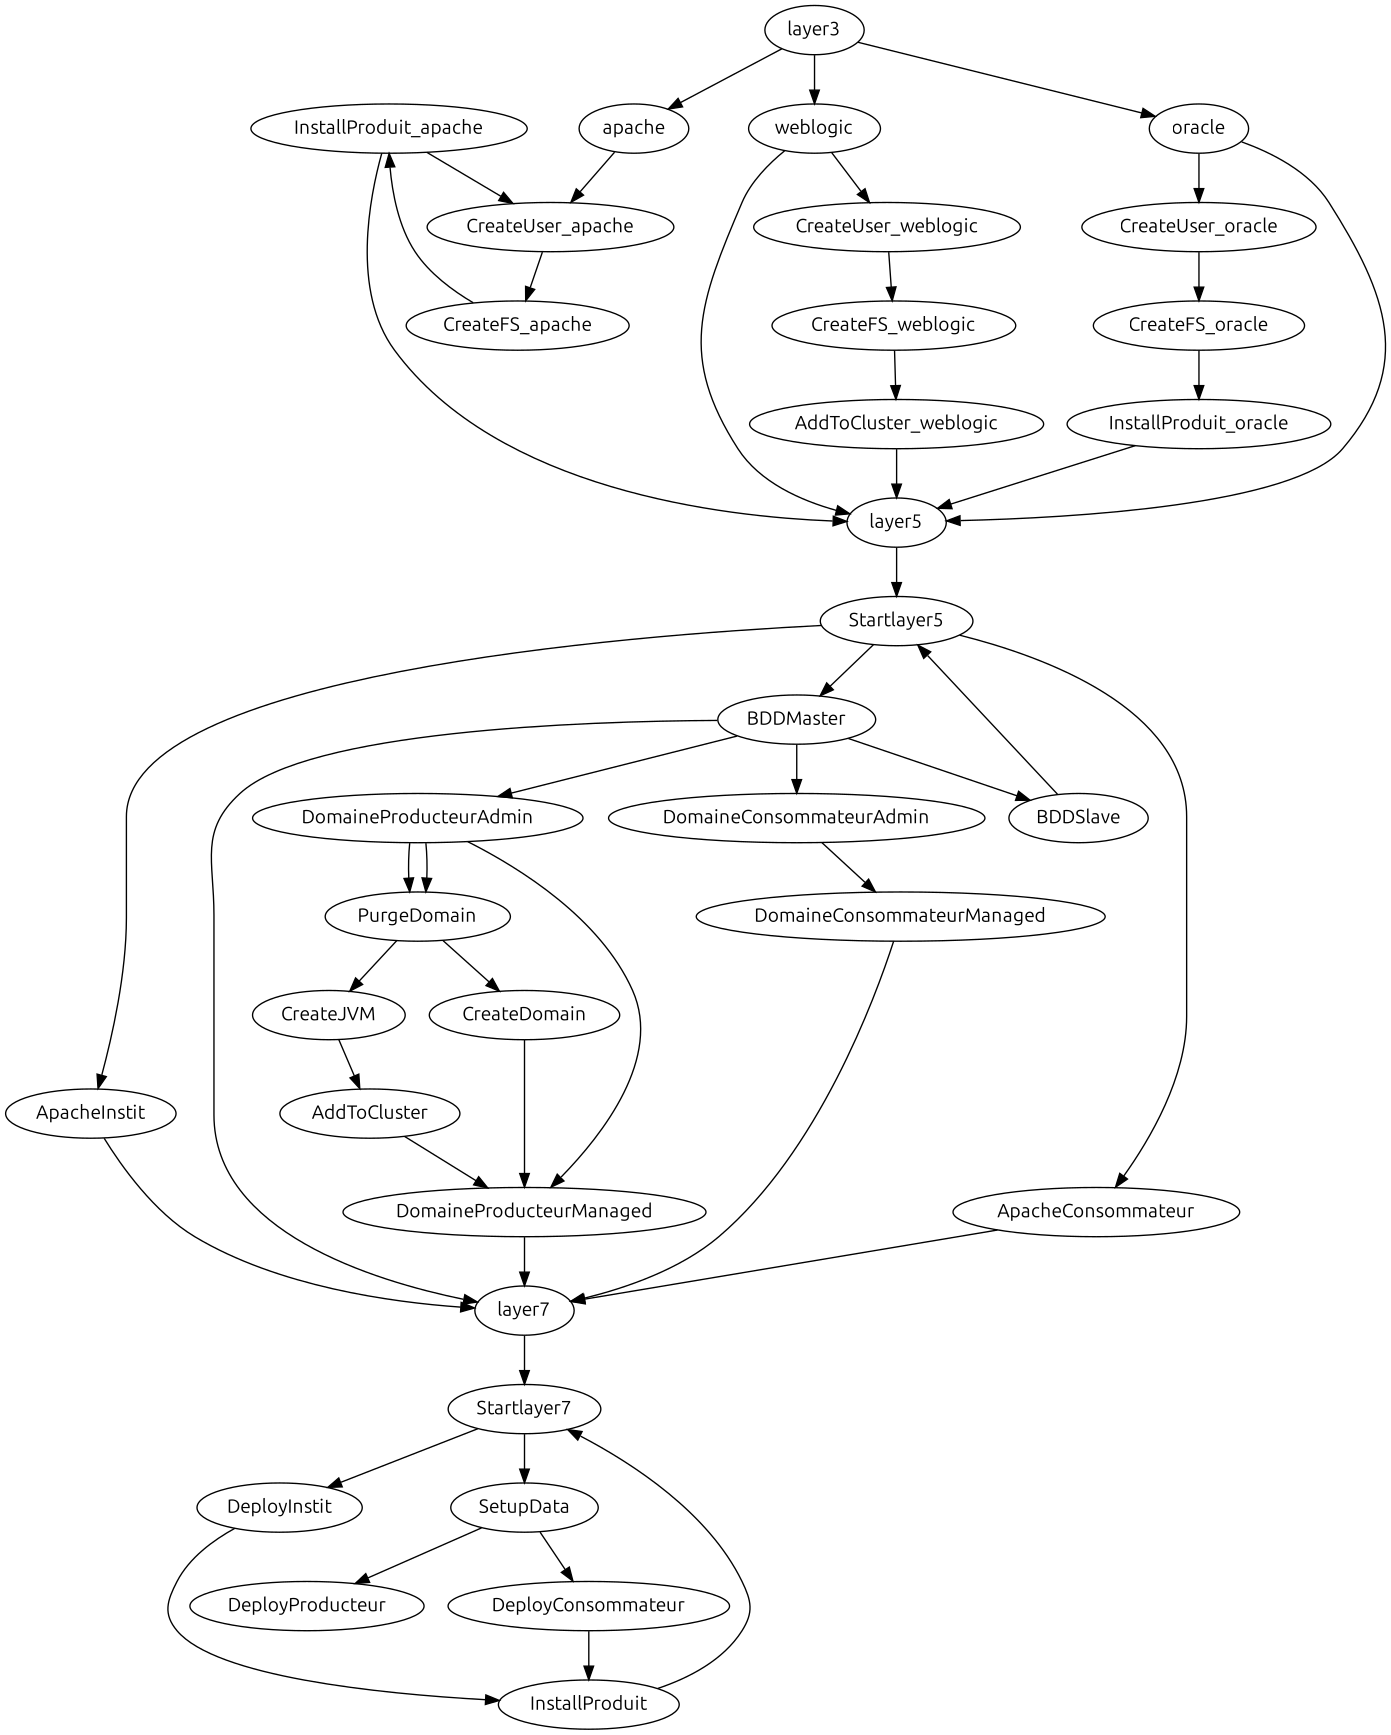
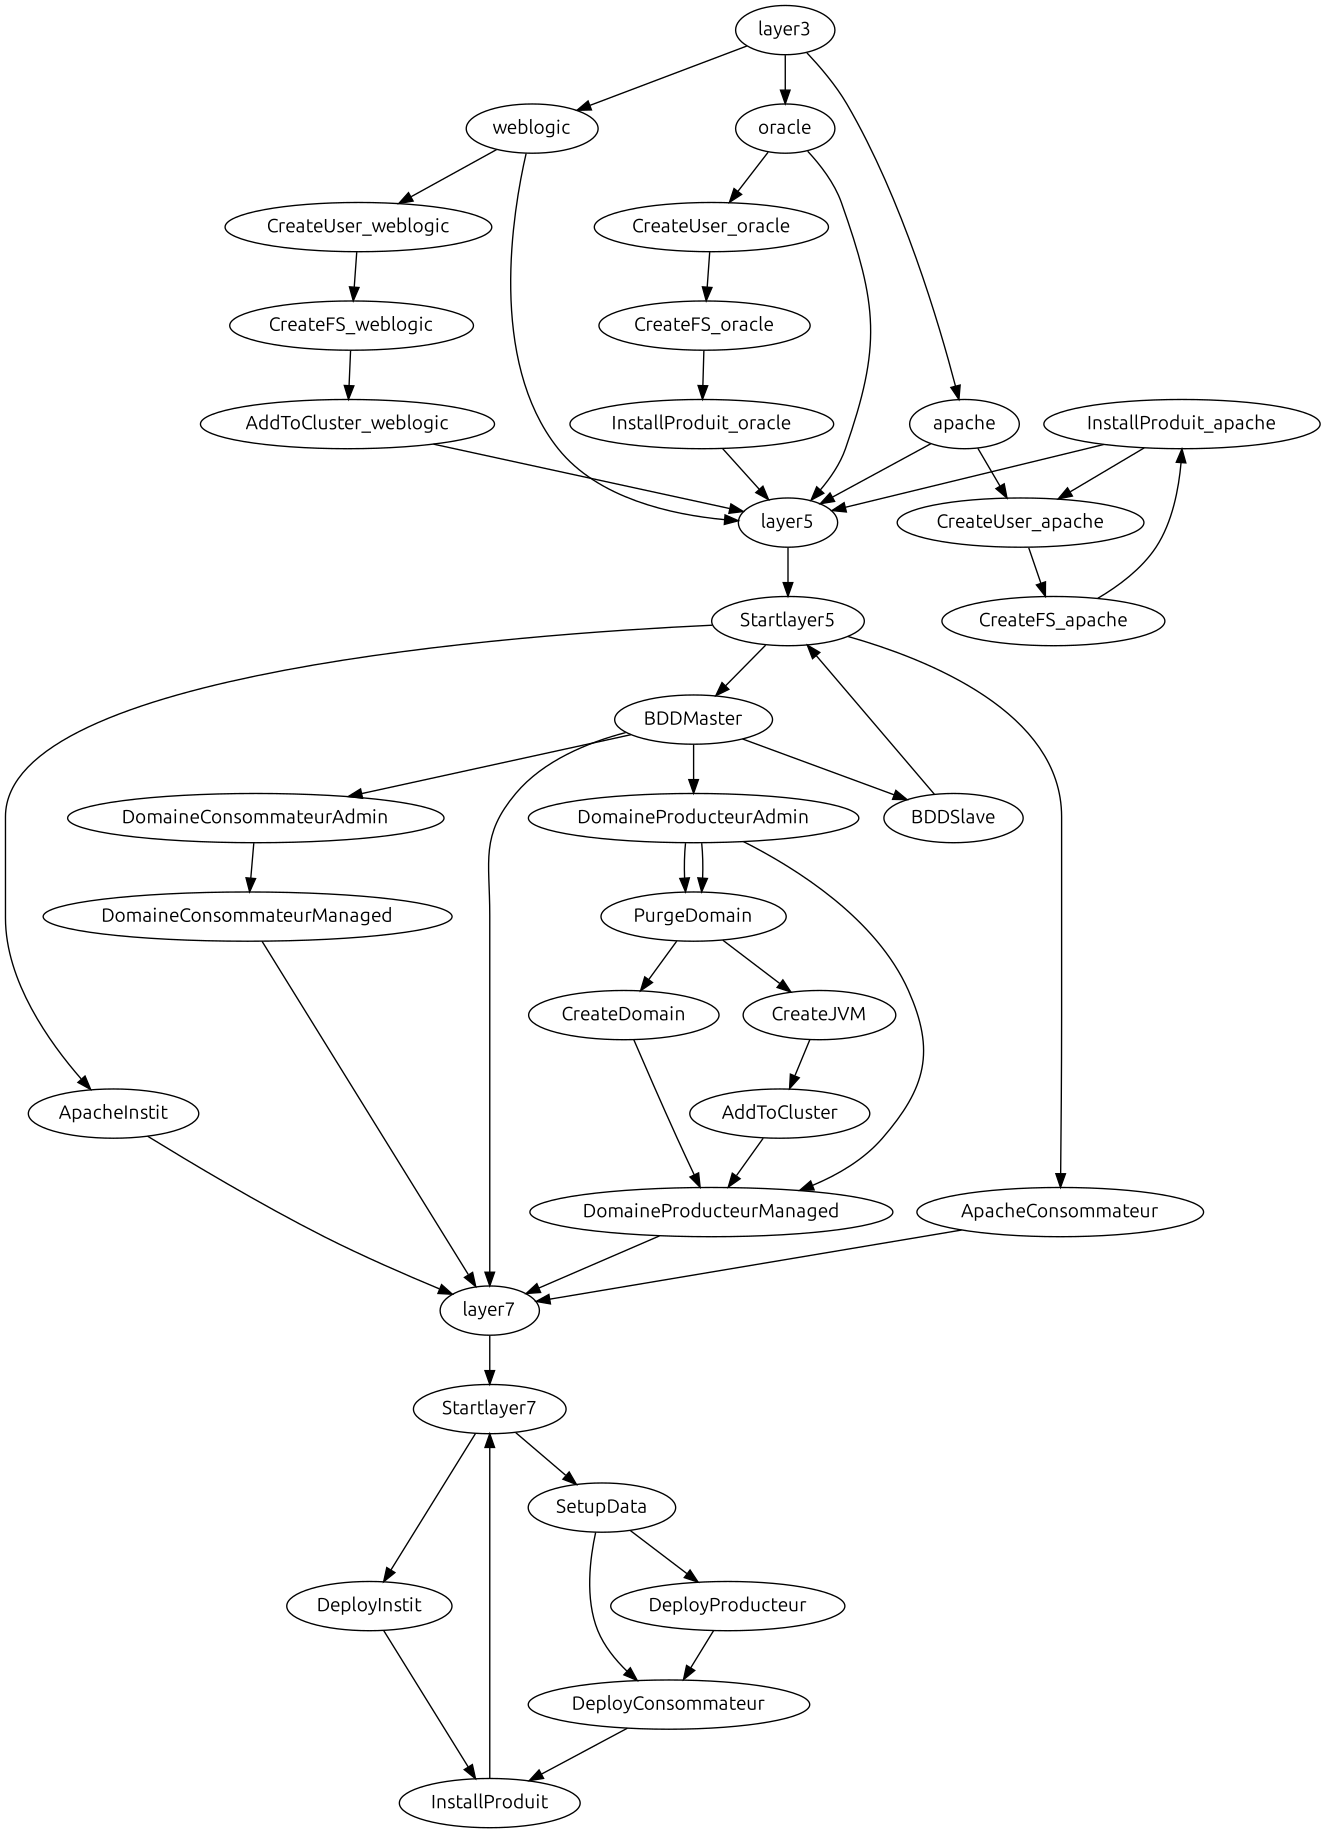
edge "apache" -> "layer5": added
edge "DeployProducteur" -> "DeployConsommateur": added
